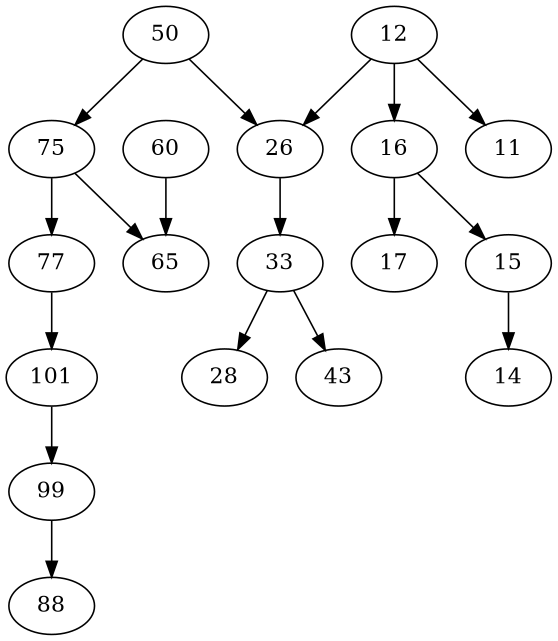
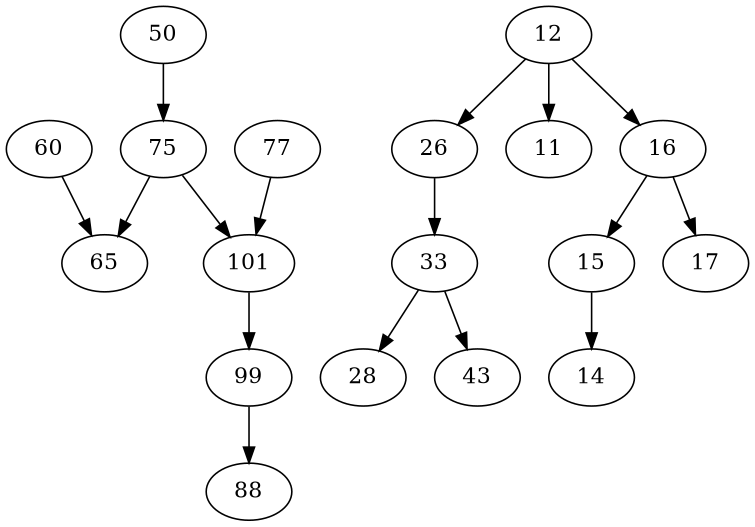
edge "50" -> "26": removed
edge "75" -> "77": now "75" -> "101"
